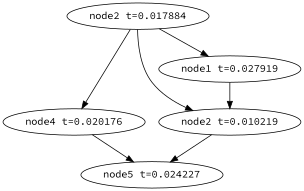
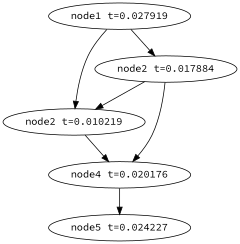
edge "node2 t=0.017884" -> "node1 t=0.027919": reversed
edge "node2 t=0.010219" -> "node5 t=0.024227": now "node2 t=0.010219" -> "node4 t=0.020176"
